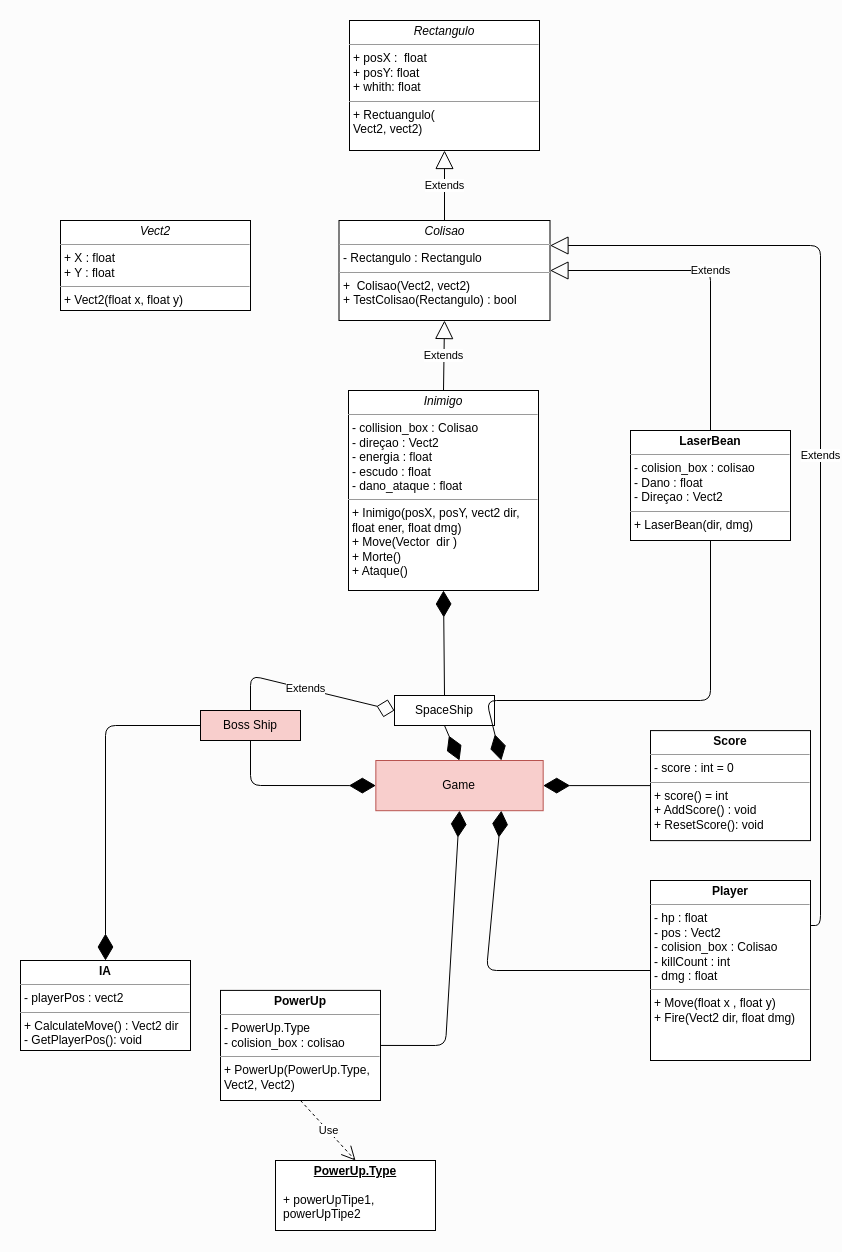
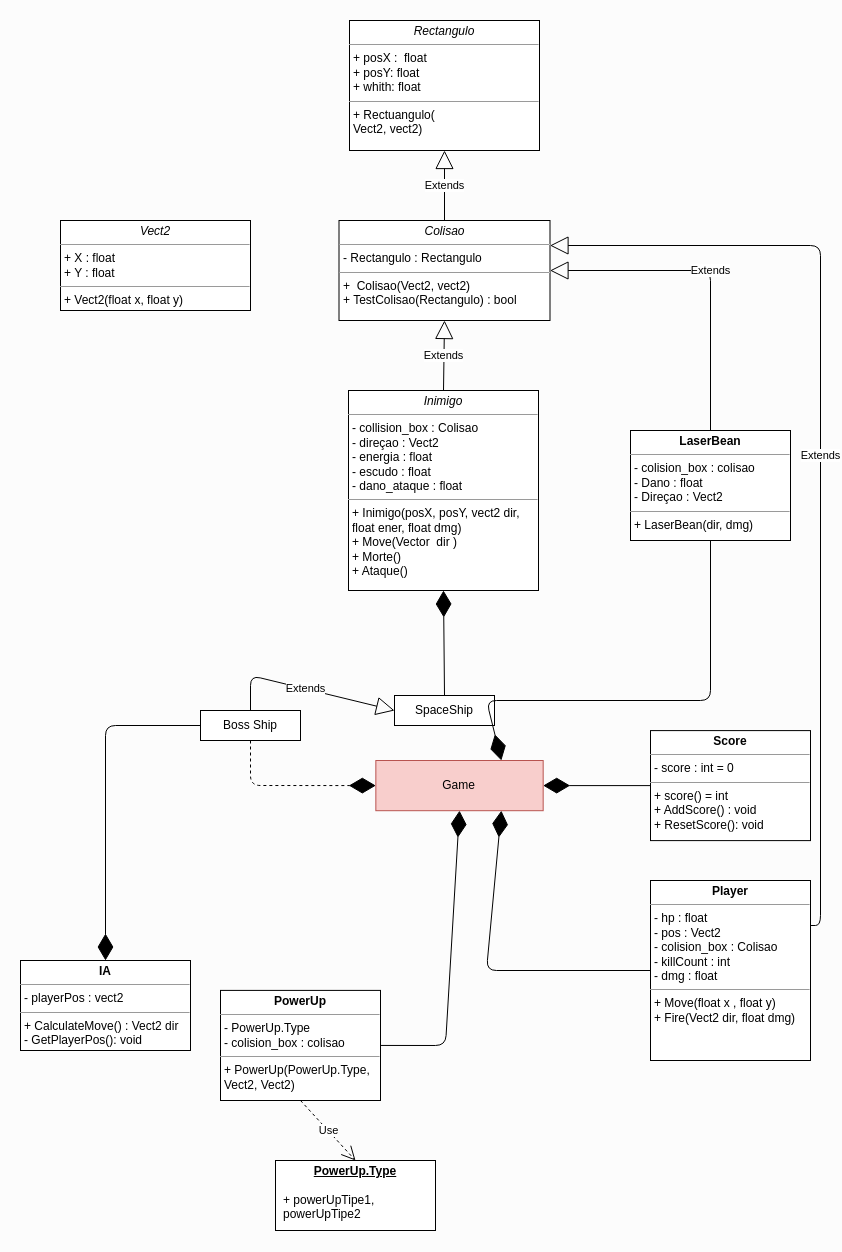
edge "Boss Ship" -> "SpaceShip": arrowhead diamond -> block
node "Boss Ship": fillcolor #f8cecc -> #ffffff
edge "SpaceShip" -> "Game": removed
edge "Boss Ship" -> "Game": style solid -> dashed
